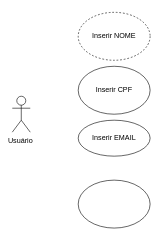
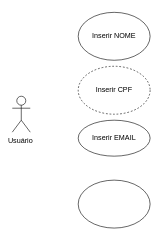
node "Inserir NOME": style dashed -> solid
node "Inserir CPF": style solid -> dashed
